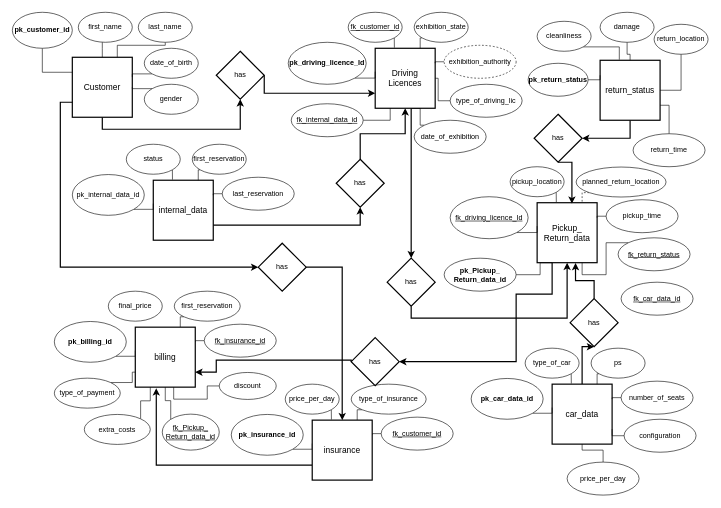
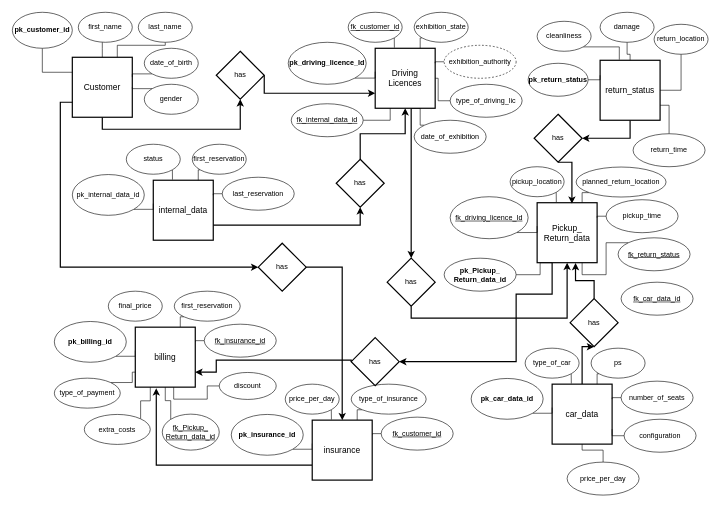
edge "planned_return_location" -- "Pickup_ Return_data": style dashed -> solid
